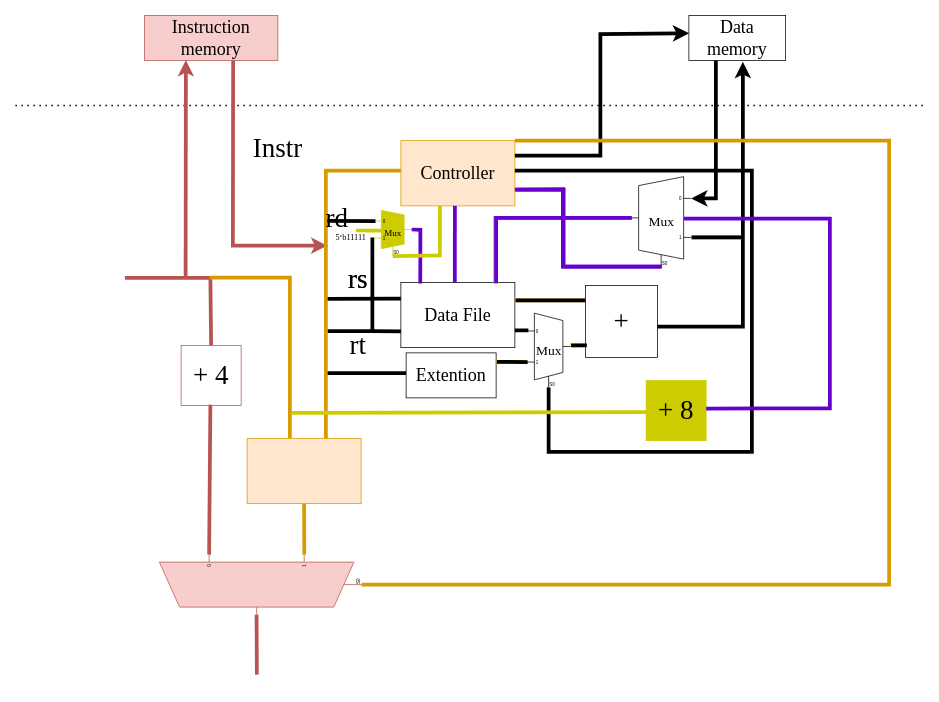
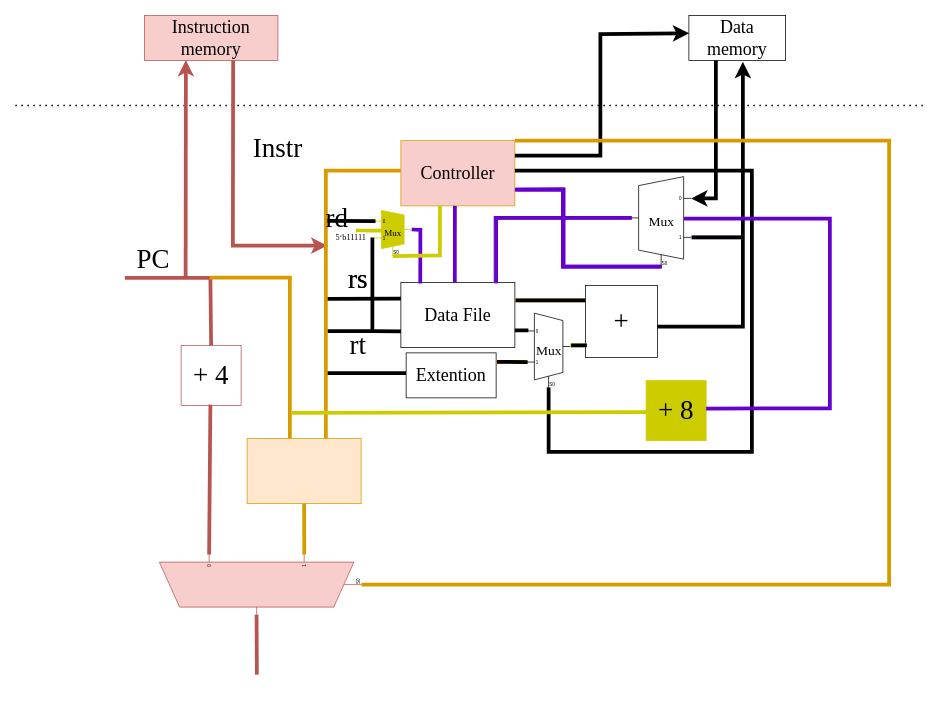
node "Controller": fillcolor #ffe6cc -> #f8cecc
node "PC": added
